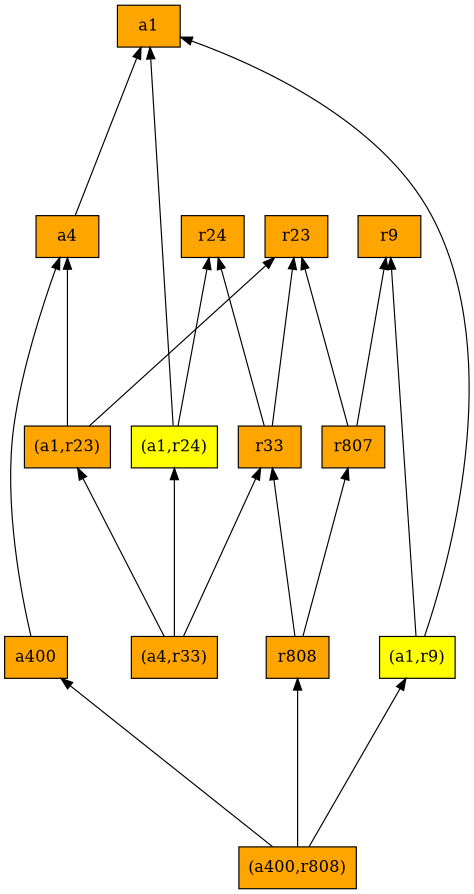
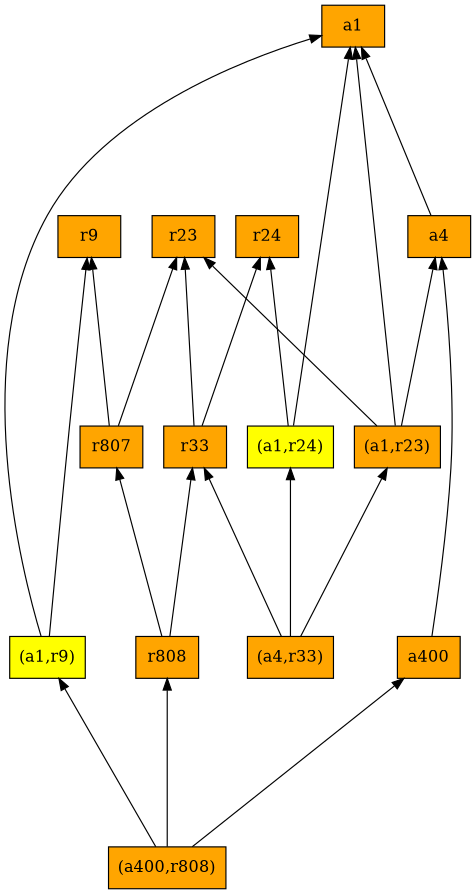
edge "(a1,r23)" -> "a1": added
